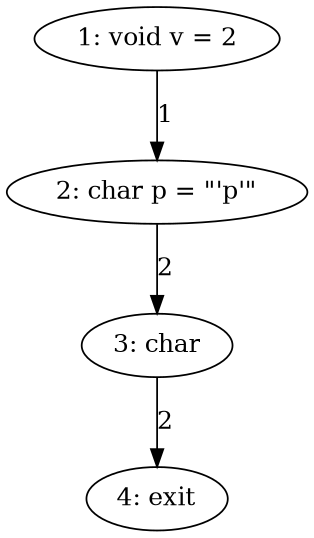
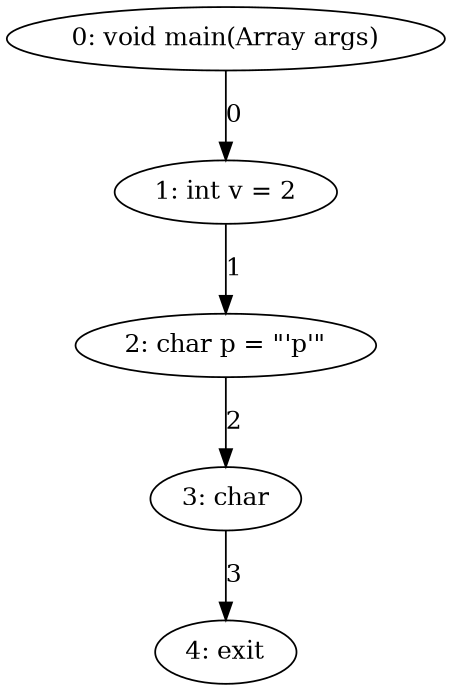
node "1: void v = 2": label "1: void v = 2" -> "1: int v = 2"
node "0: void main(Array args)": added
edge "3: char" -> "4: exit": label "2" -> "3"
